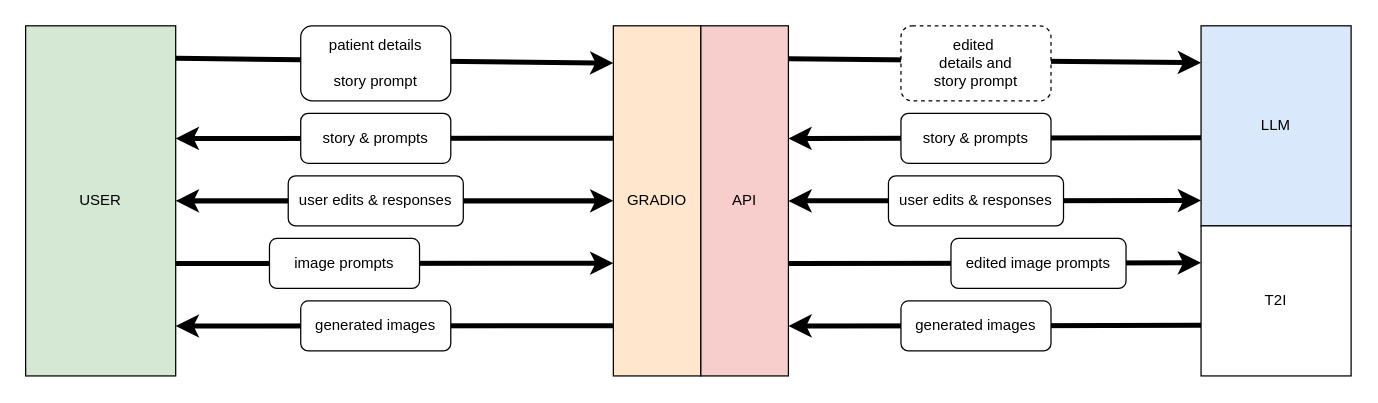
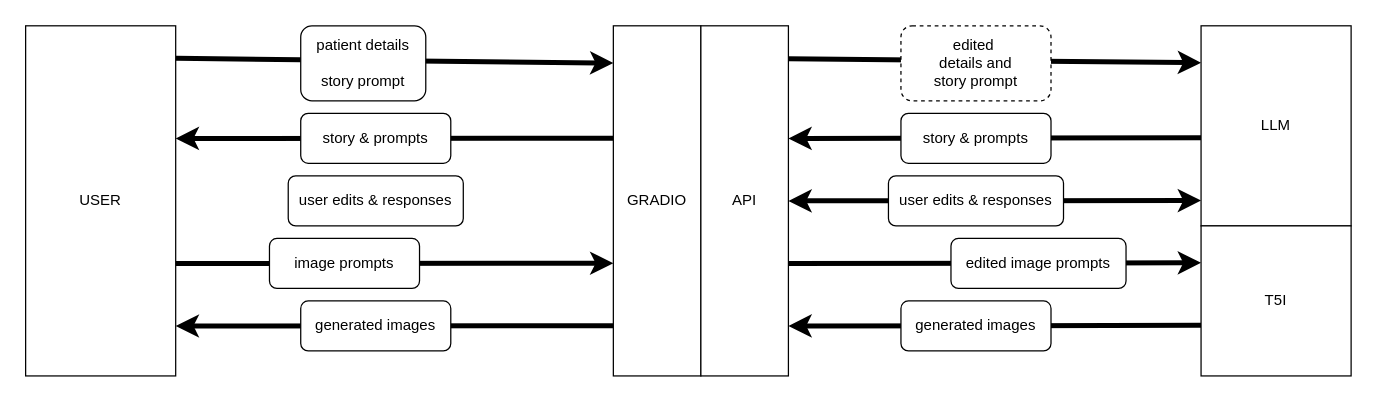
node "patient details story prompt": size 150x75 -> 125x75
node "LLM": fillcolor #dae8fc -> #ffffff
node "USER": fillcolor #d5e8d4 -> #ffffff
edge "USER" -- "GRADIO": removed
node "GRADIO": fillcolor #ffe6cc -> #ffffff
node "API": fillcolor #f8cecc -> #ffffff
node "T2I": label "T2I" -> "T5I"
